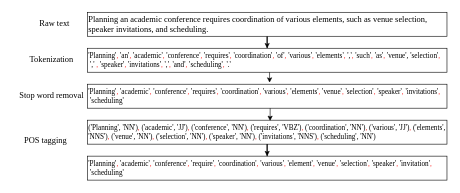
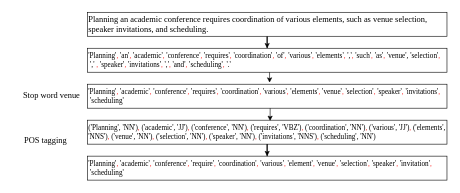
node "Raw text": removed
node "Tokenization": removed
node "Stop word removal": label "Stop word removal" -> "Stop word venue"
